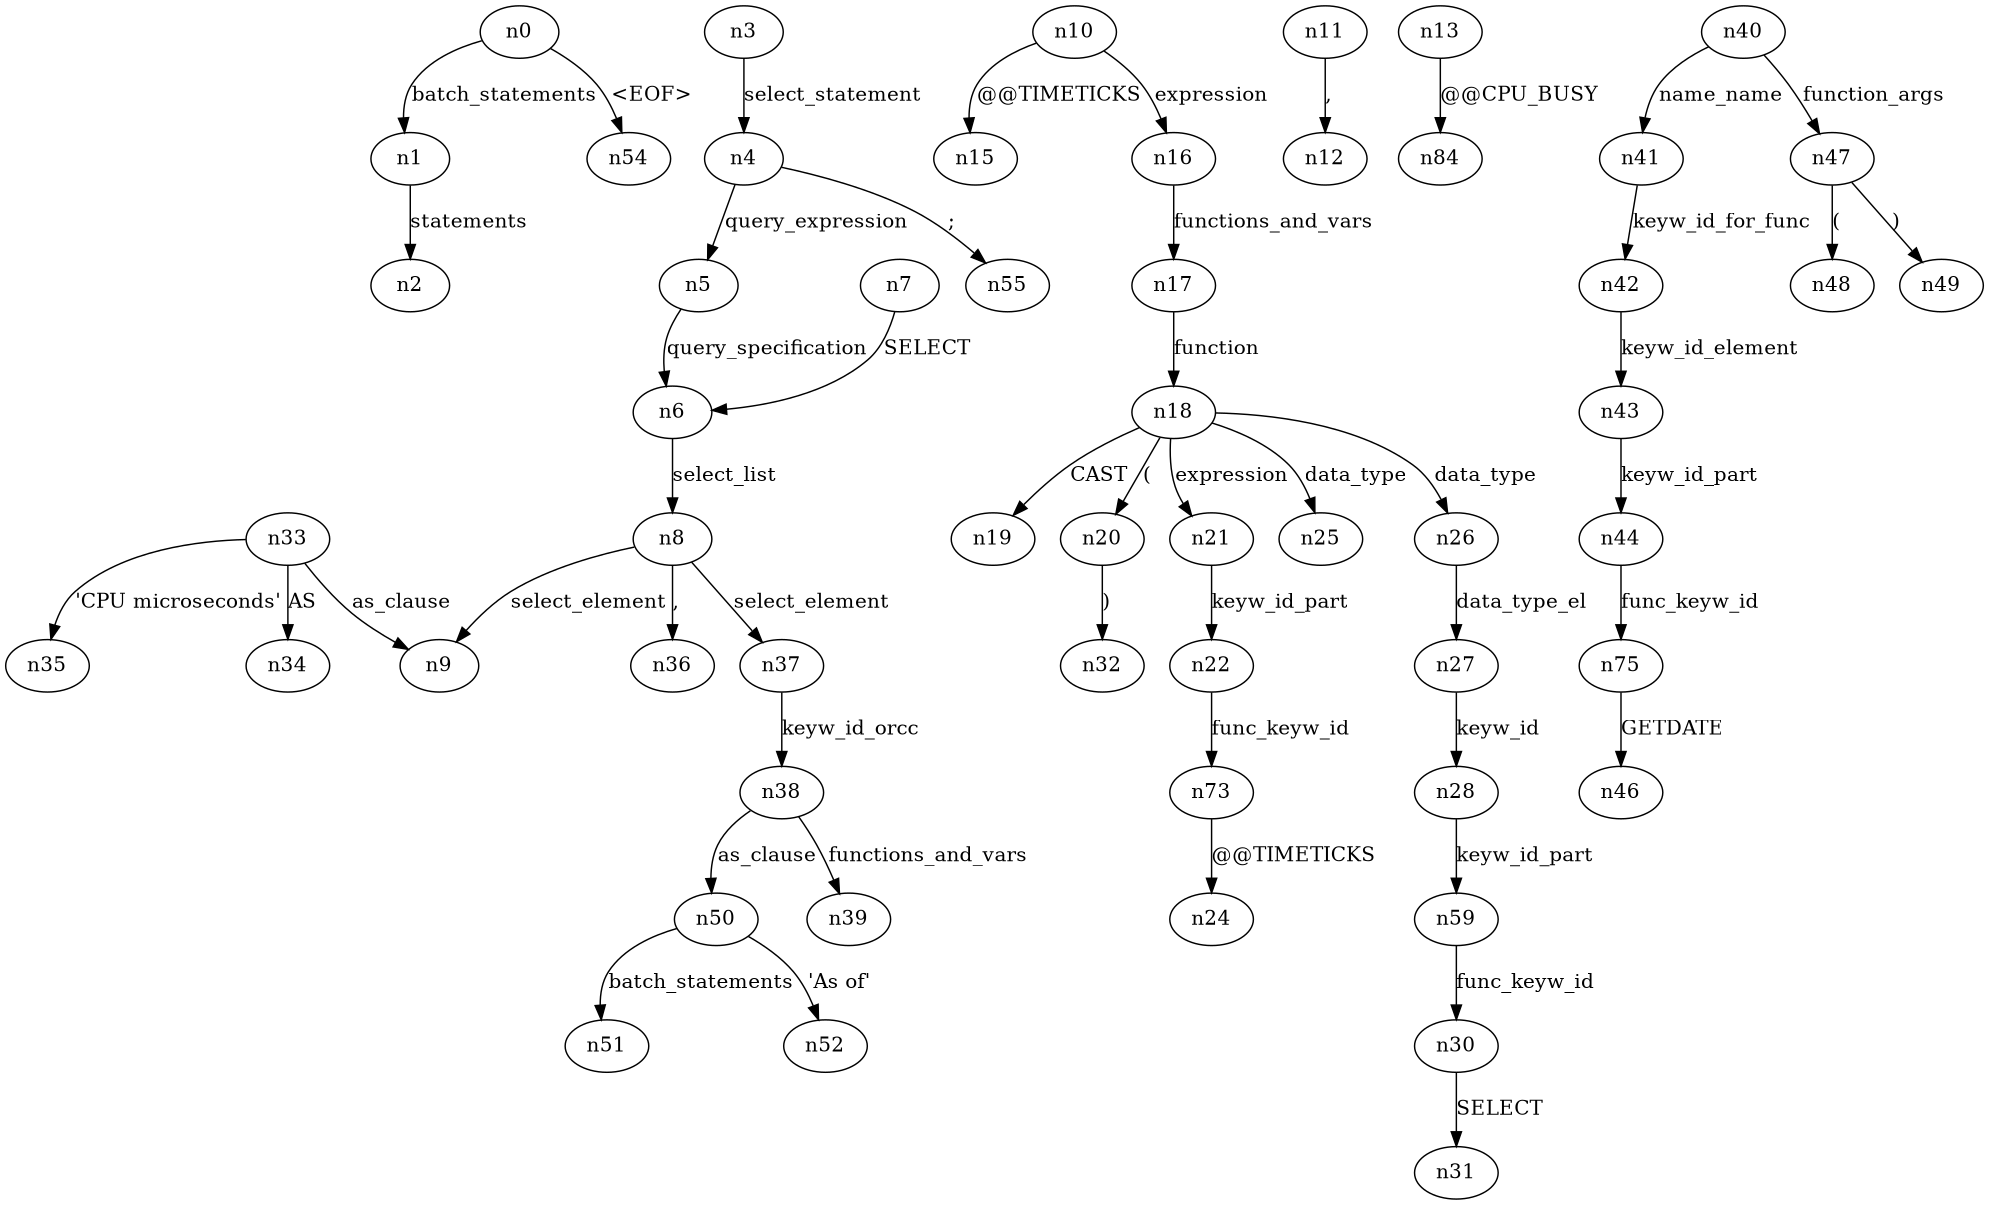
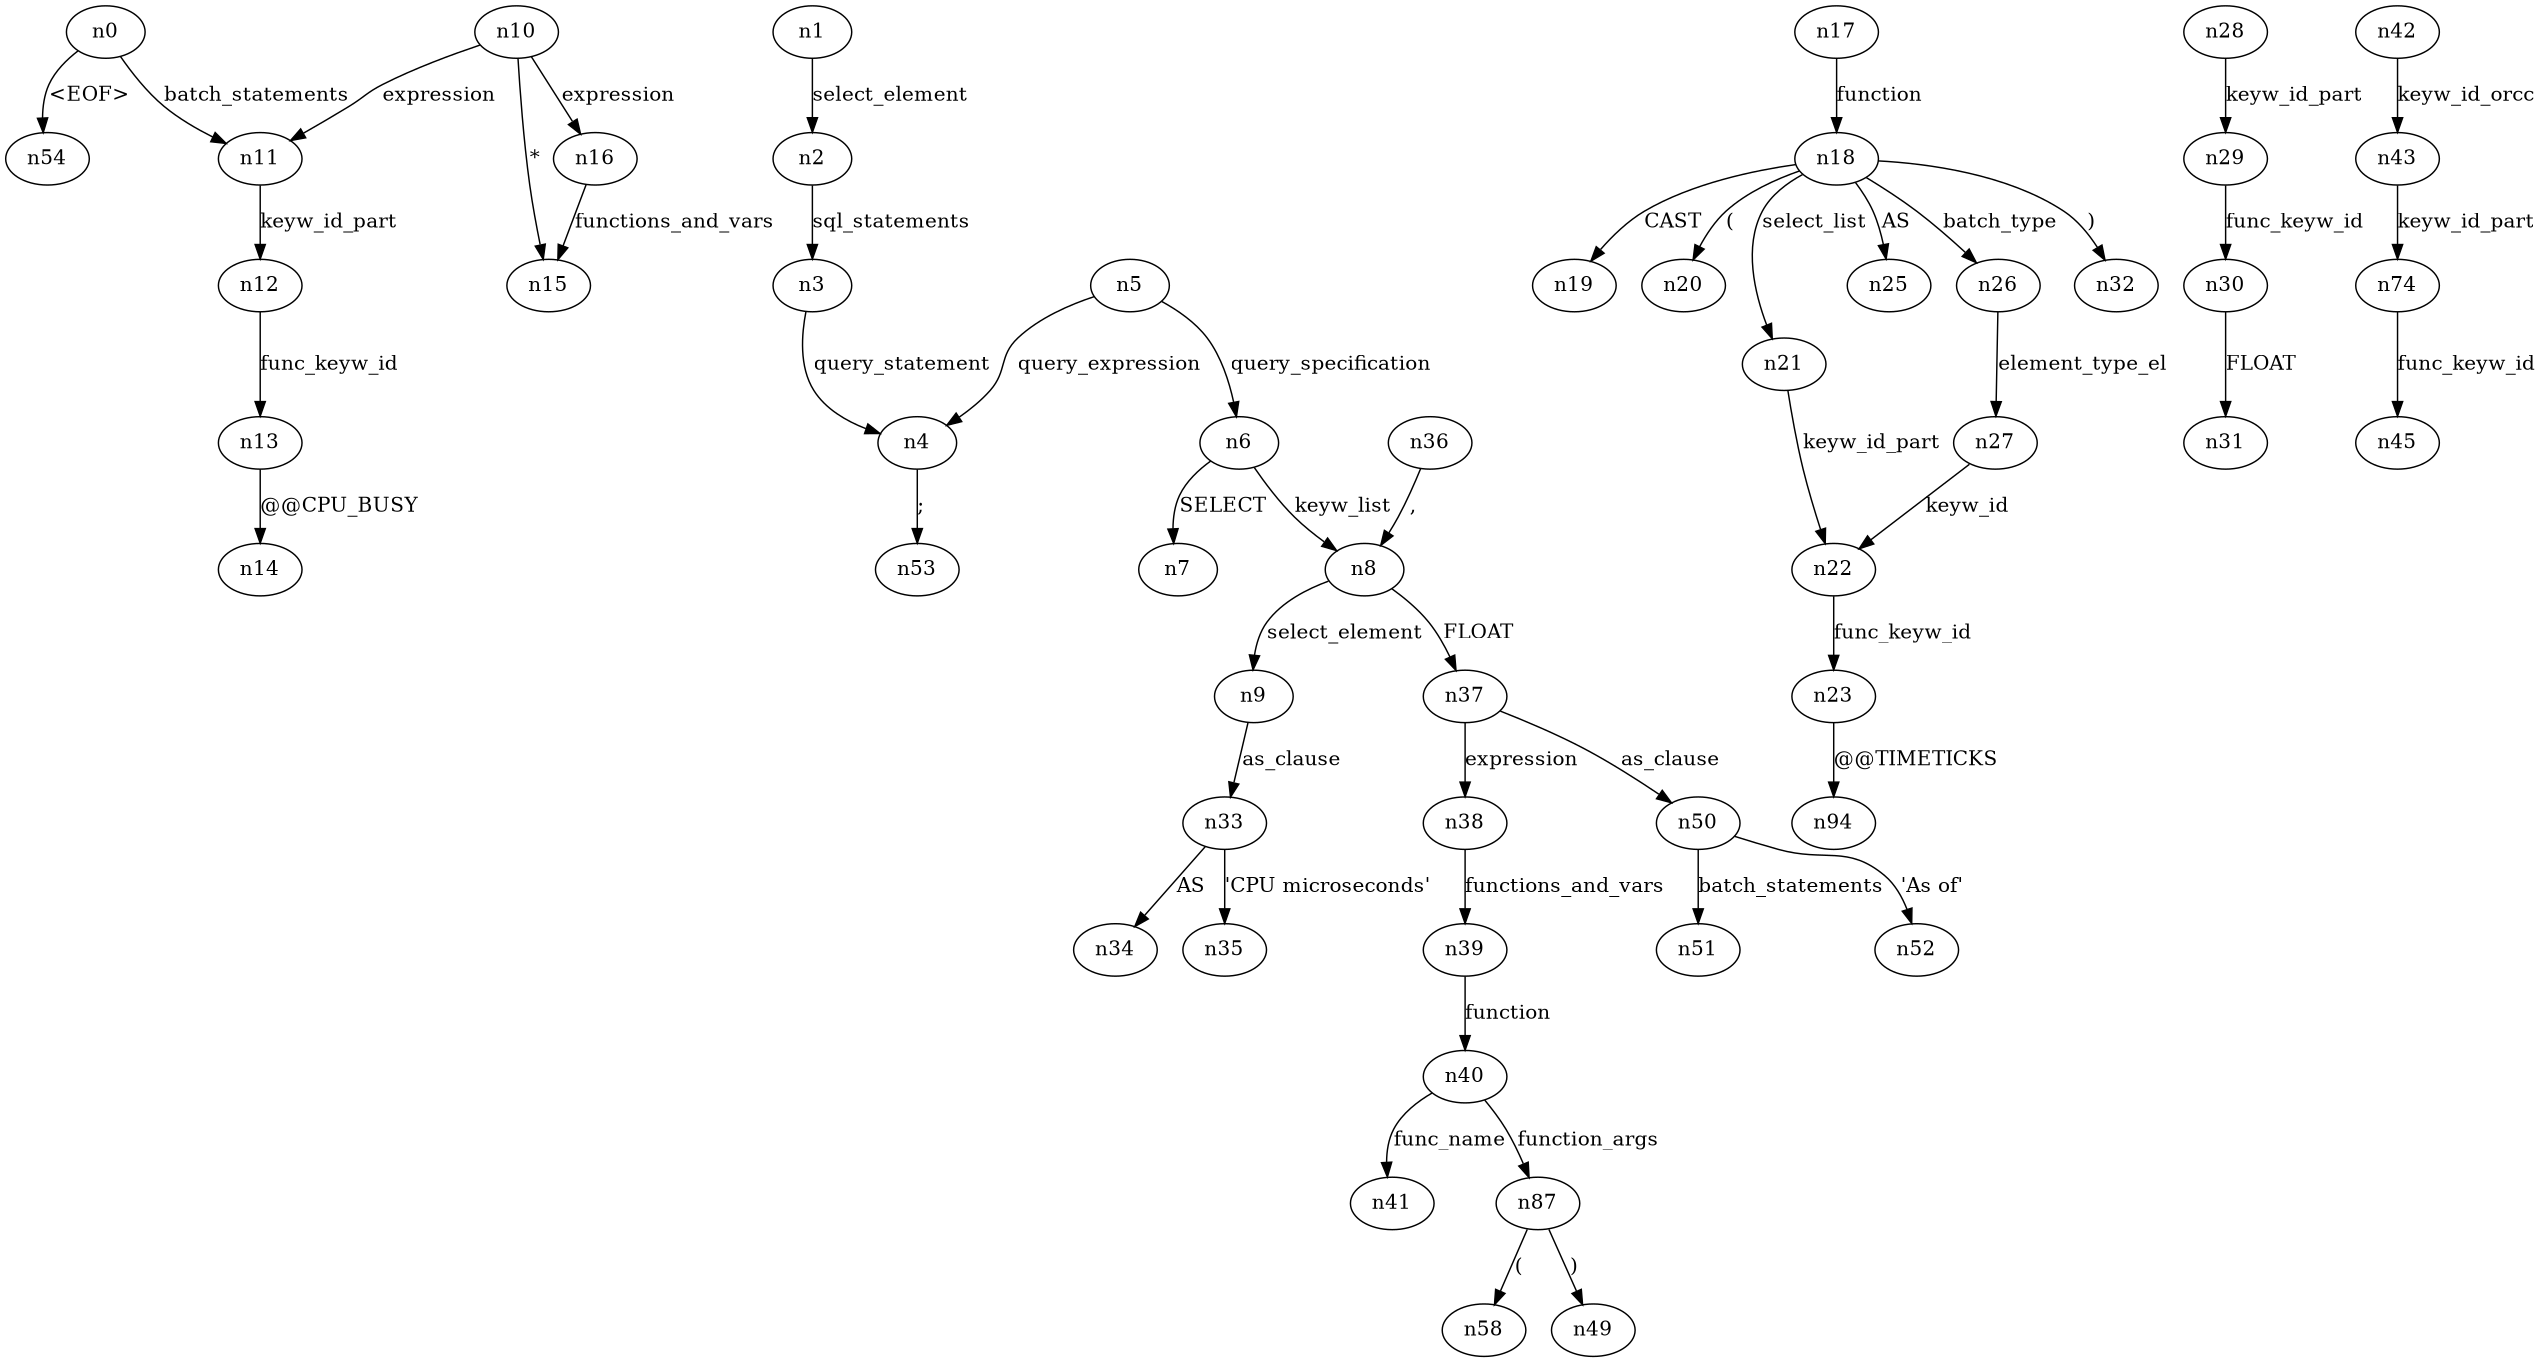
edge "n0" -> "n1": now "n0" -> "n11"
edge "n10" -> "n11": added, label "expression"
edge "n3" -> "n4": label "select_statement" -> "query_statement"
edge "n10" -> "n15": label "@@TIMETICKS" -> "*"
edge "n11" -> "n12": label "," -> "keyw_id_part"
edge "n40" -> "n41": label "name_name" -> "func_name"
node "n84": label "n84" -> "n14"
node "n47": label "n47" -> "n87"
edge "n4" -> "n5": reversed
edge "n2" -> "n3": added, label "sql_statements"
edge "n16" -> "n17": now "n16" -> "n15"
edge "n41" -> "n42": removed, label "keyw_id_for_func"
edge "n1" -> "n2": label "statements" -> "select_element"
node "n55": label "n55" -> "n53"
node "n48": label "n48" -> "n58"
edge "n42" -> "n43": label "keyw_id_element" -> "keyw_id_orcc"
edge "n12" -> "n13": added, label "func_keyw_id"
edge "n7" -> "n6": reversed
edge "n6" -> "n8": label "select_list" -> "keyw_list"
edge "n18" -> "n21": label "expression" -> "select_list"
edge "n18" -> "n25": label "data_type" -> "AS"
edge "n18" -> "n26": label "data_type" -> "batch_type"
node "n44": label "n44" -> "n74"
edge "n8" -> "n36": reversed
edge "n20" -> "n32": now "n18" -> "n32"
edge "n8" -> "n37": label "select_element" -> "FLOAT"
edge "n26" -> "n27": label "data_type_el" -> "element_type_el"
edge "n33" -> "n9": reversed
node "n75": label "n75" -> "n45"
edge "n27" -> "n28": now "n27" -> "n22"
edge "n37" -> "n38": label "keyw_id_orcc" -> "expression"
node "n73": label "n73" -> "n23"
node "n46": removed
edge "n38" -> "n50": now "n37" -> "n50"
node "n24": label "n24" -> "n94"
node "n59": label "n59" -> "n29"
edge "n39" -> "n40": added, label "function"
edge "n30" -> "n31": label "SELECT" -> "FLOAT"
